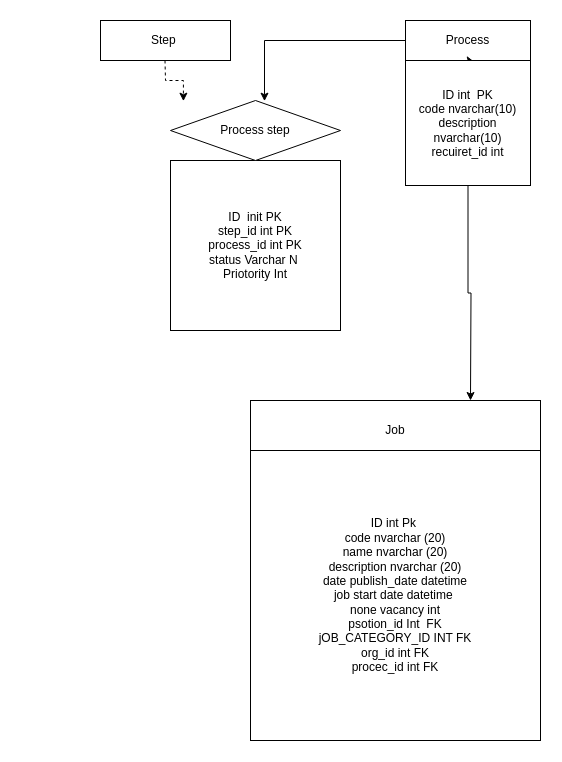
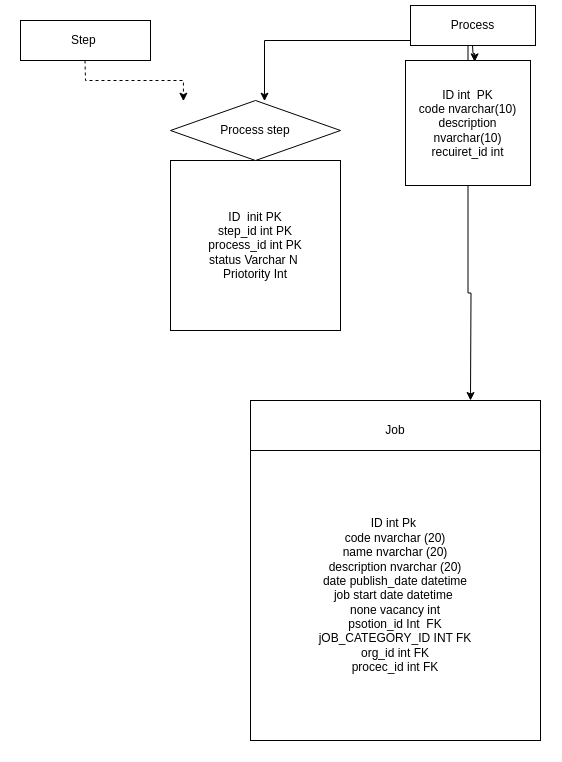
node "Step": moved (166, 41) -> (86, 41)
node "Process": moved (468, 41) -> (473, 26)
